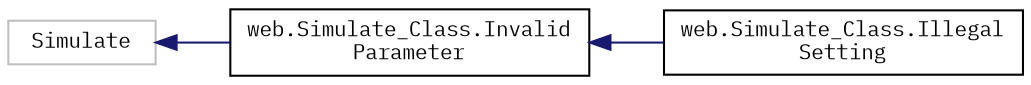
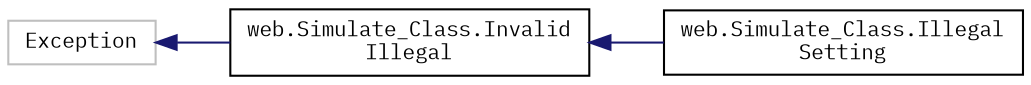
node "Simulate": label "Simulate" -> "Exception"
node "web.Simulate_Class.Invalid Parameter": label "web.Simulate_Class.Invalid Parameter" -> "web.Simulate_Class.Invalid Illegal"
